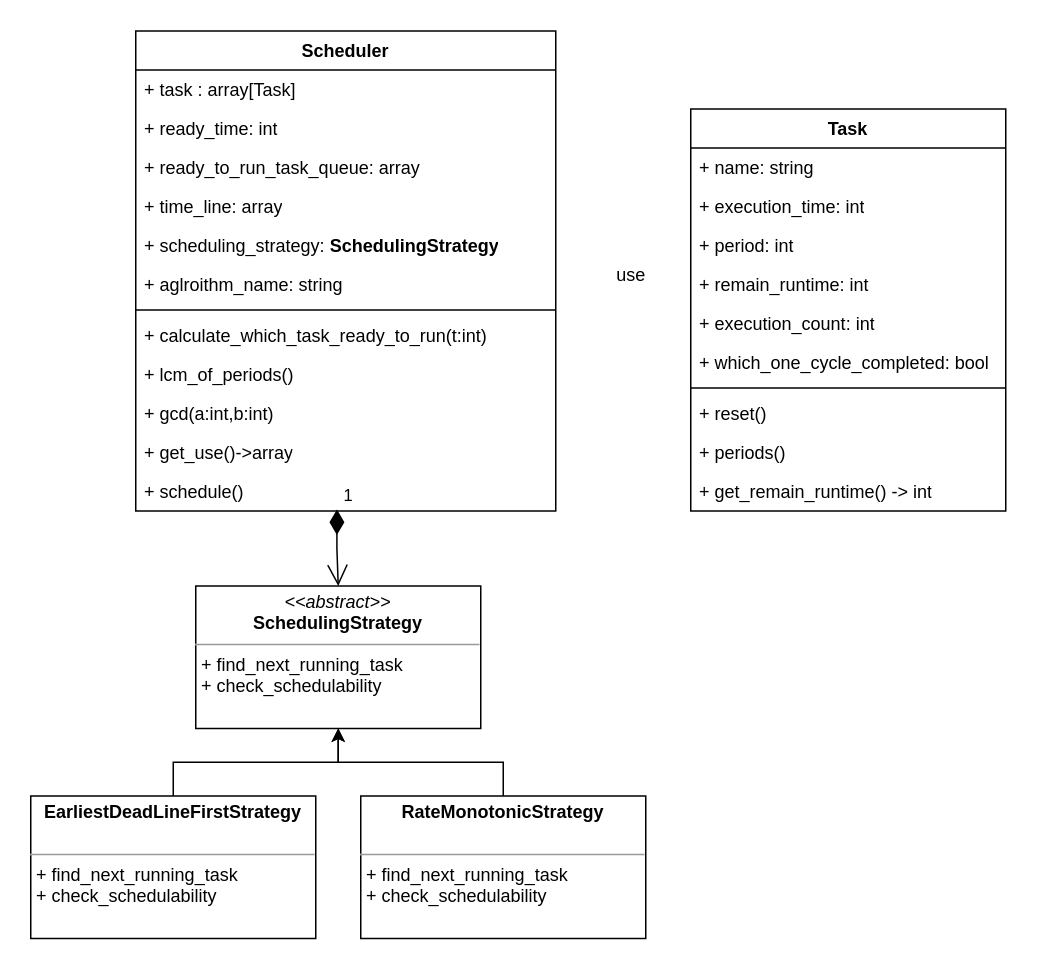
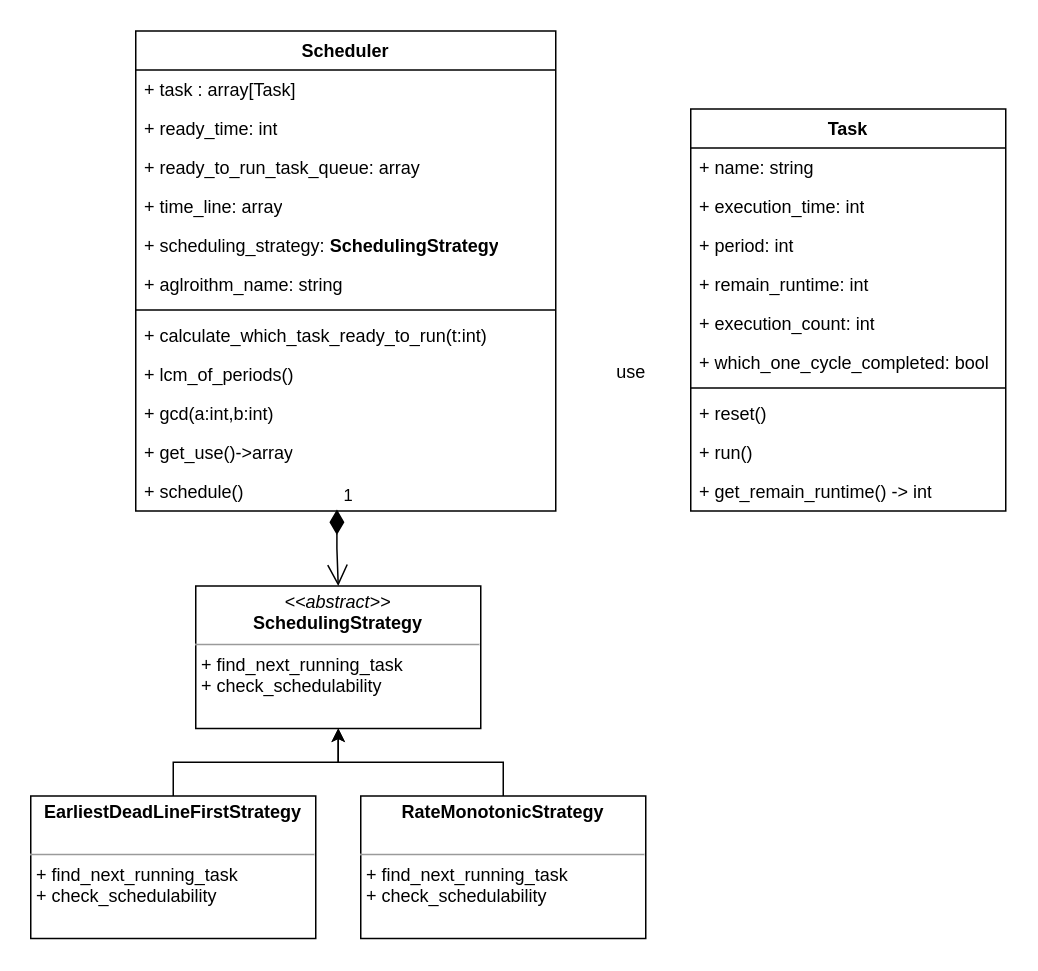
node "use": moved (631, 275) -> (631, 373)
node "+ periods()": label "+ periods()" -> "+ run()"
